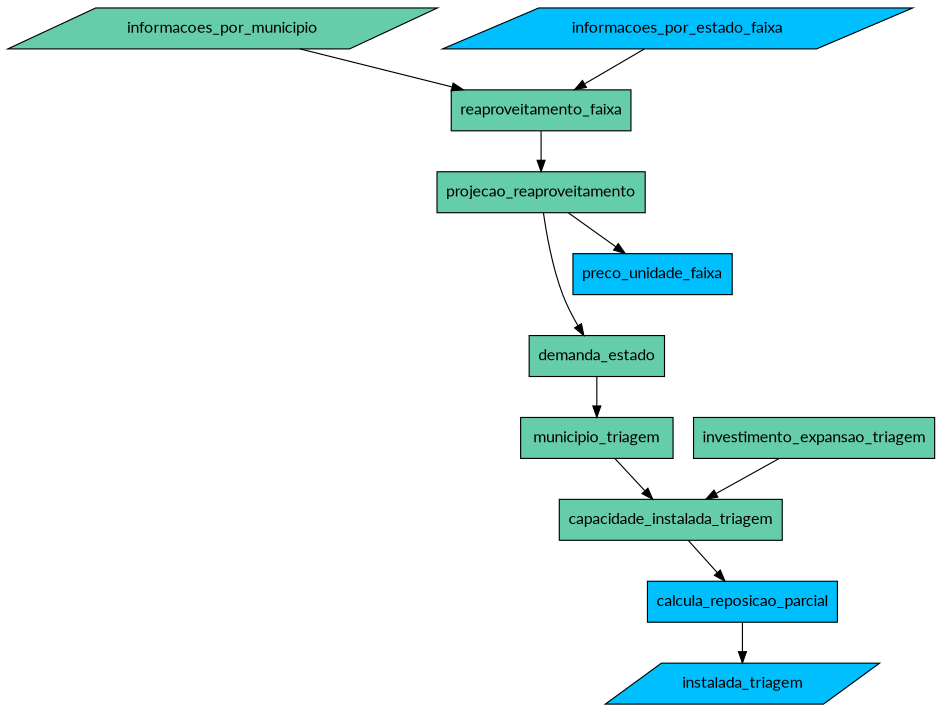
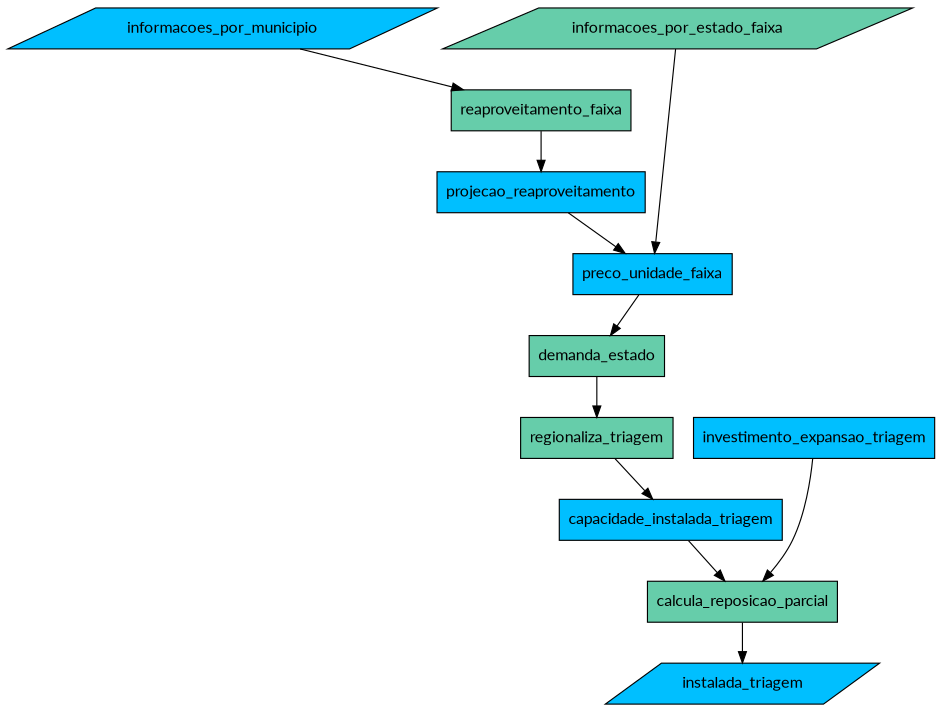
node "informacoes_por_municipio": fillcolor aquamarine3 -> deepskyblue
node "informacoes_por_estado_faixa": fillcolor deepskyblue -> aquamarine3
edge "informacoes_por_estado_faixa" -> "reaproveitamento_faixa": now "informacoes_por_estado_faixa" -> "preco_unidade_faixa"
node "projecao_reaproveitamento": fillcolor aquamarine3 -> deepskyblue
edge "projecao_reaproveitamento" -> "demanda_estado": now "preco_unidade_faixa" -> "demanda_estado"
node "municipio_triagem": label "municipio_triagem" -> "regionaliza_triagem"
node "investimento_expansao_triagem": fillcolor aquamarine3 -> deepskyblue
edge "investimento_expansao_triagem" -> "capacidade_instalada_triagem": now "investimento_expansao_triagem" -> "calcula_reposicao_parcial"
node "capacidade_instalada_triagem": fillcolor aquamarine3 -> deepskyblue
node "calcula_reposicao_parcial": fillcolor deepskyblue -> aquamarine3
